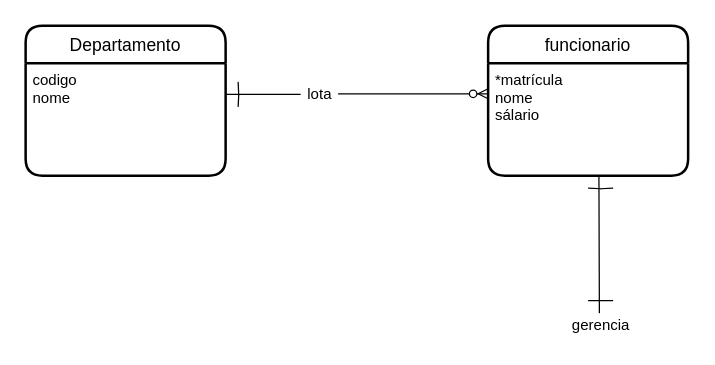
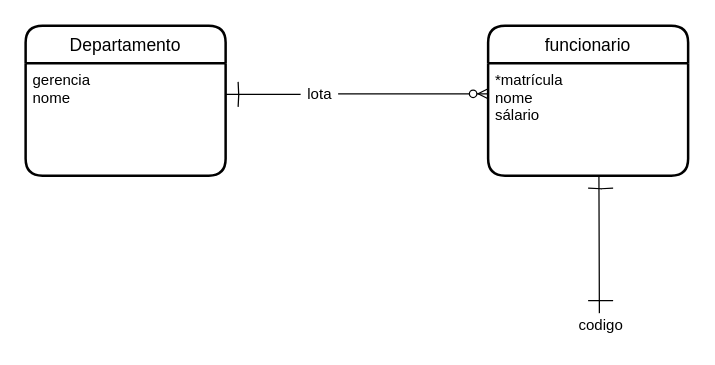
node "codigo nome": label "codigo nome" -> "gerencia nome"
node "gerencia": label "gerencia" -> "codigo"
